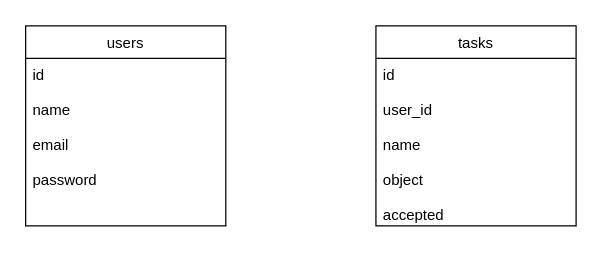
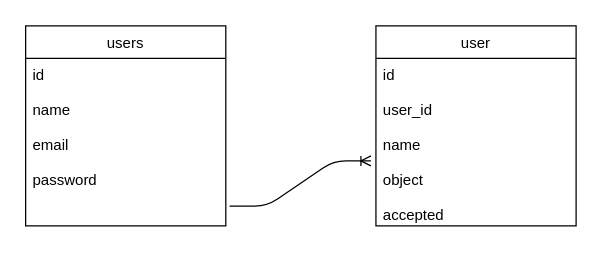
node "tasks": label "tasks" -> "user"
edge "id name email password" -> "id user_id name object accepted": added
